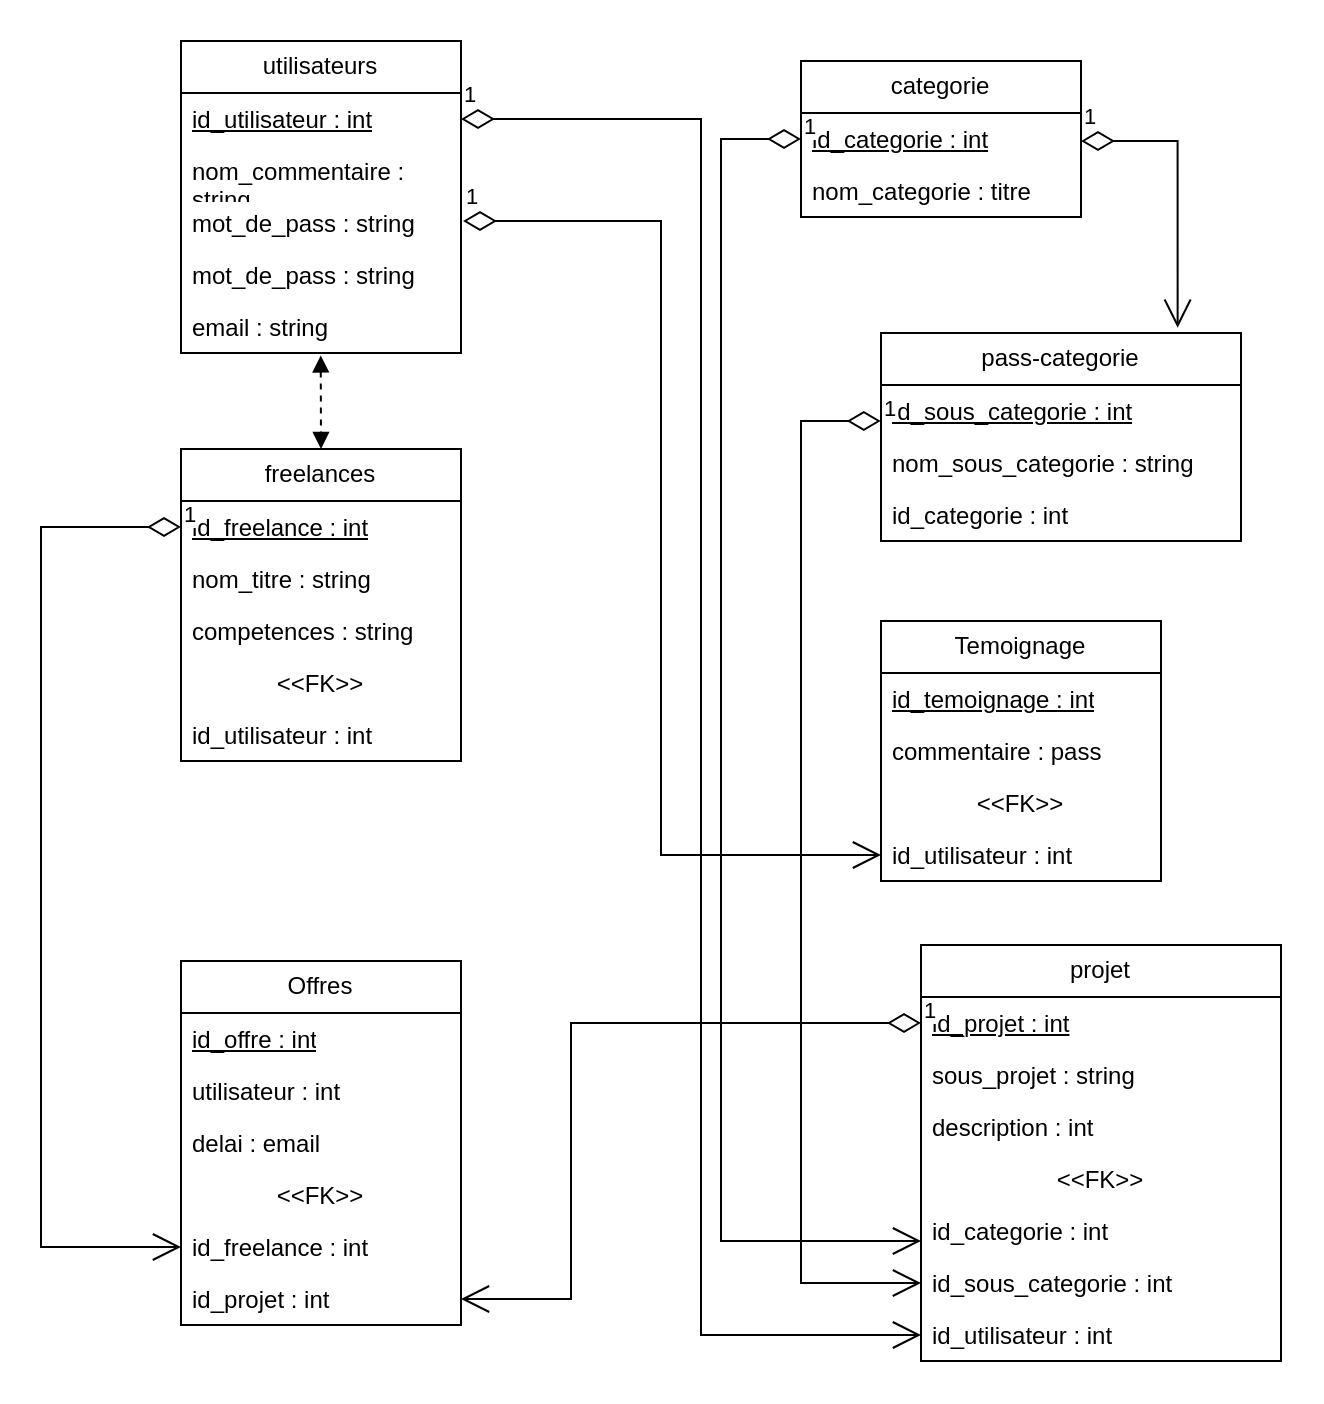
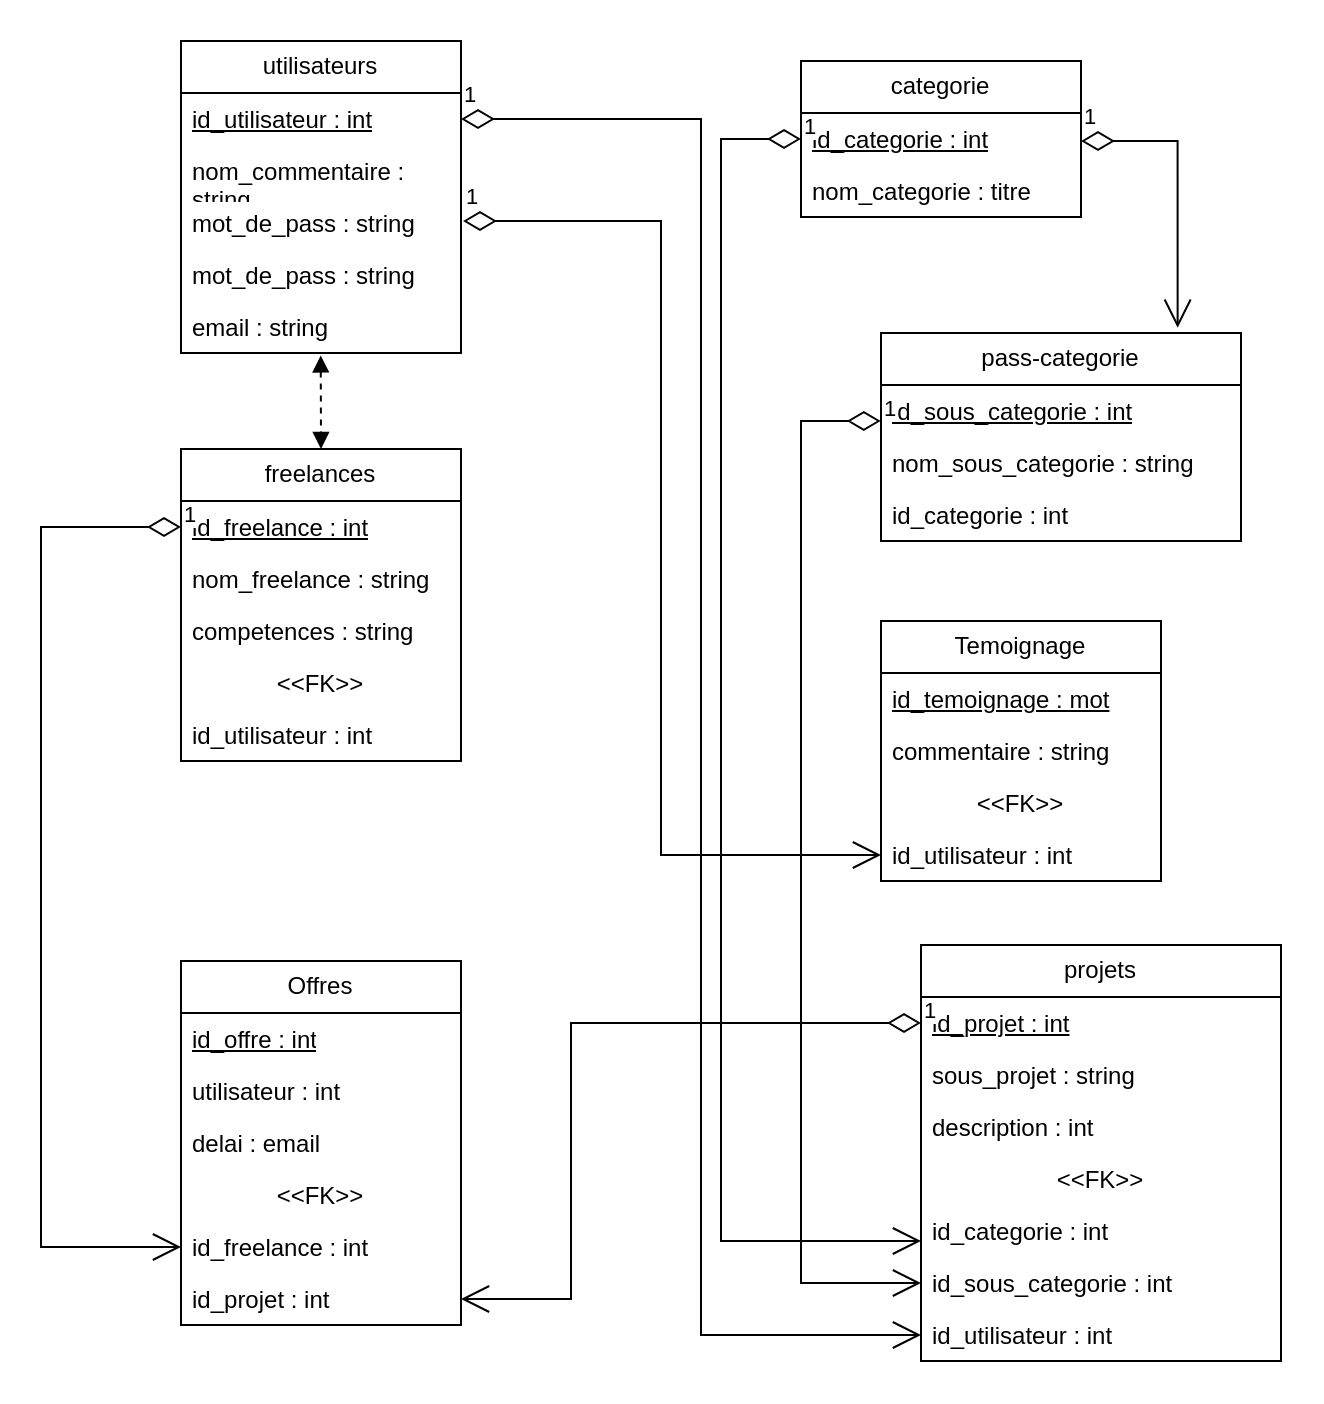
node "nom_titre : string": label "nom_titre : string" -> "nom_freelance : string"
node "id_temoignage : int": label "id_temoignage : int" -> "id_temoignage : mot"
node "commentaire : pass": label "commentaire : pass" -> "commentaire : string"
node "projet": label "projet" -> "projets"
